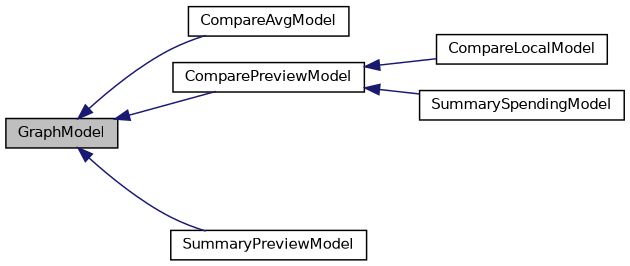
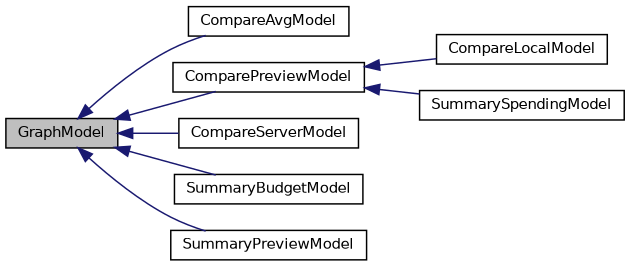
node "CompareServerModel": added
node "SummaryBudgetModel": added
